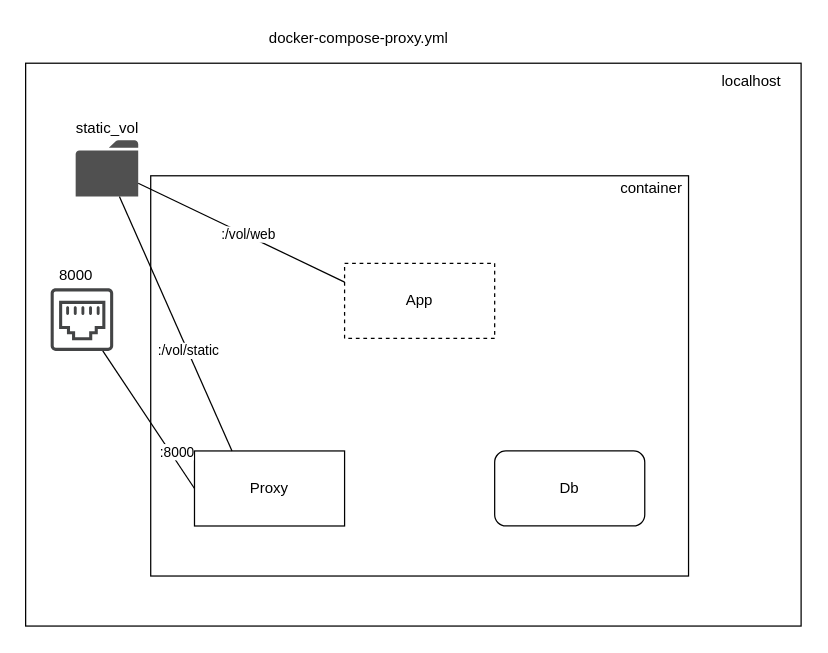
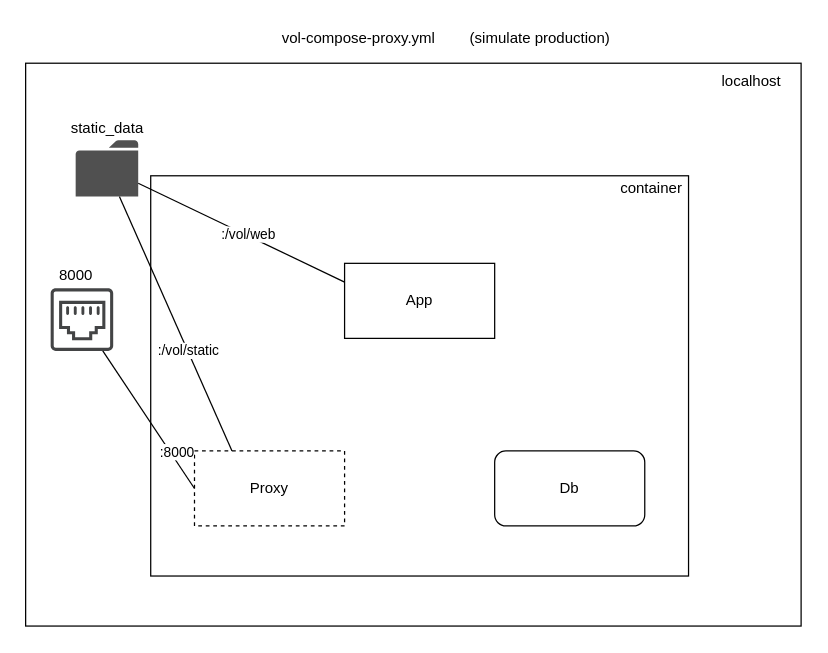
node "docker-compose-proxy.yml": label "docker-compose-proxy.yml" -> "vol-compose-proxy.yml"
node "(simulate production)": added
node "static_vol": label "static_vol" -> "static_data"
node "App": style dashed -> solid
node "Proxy": style solid -> dashed
